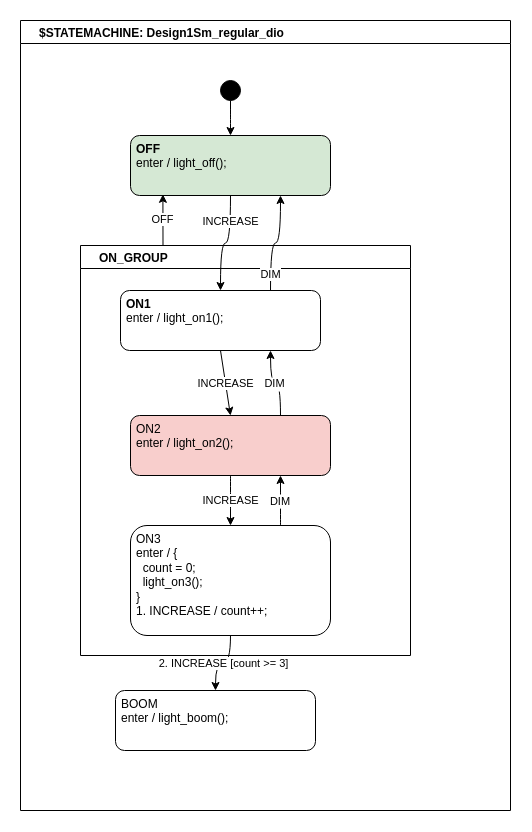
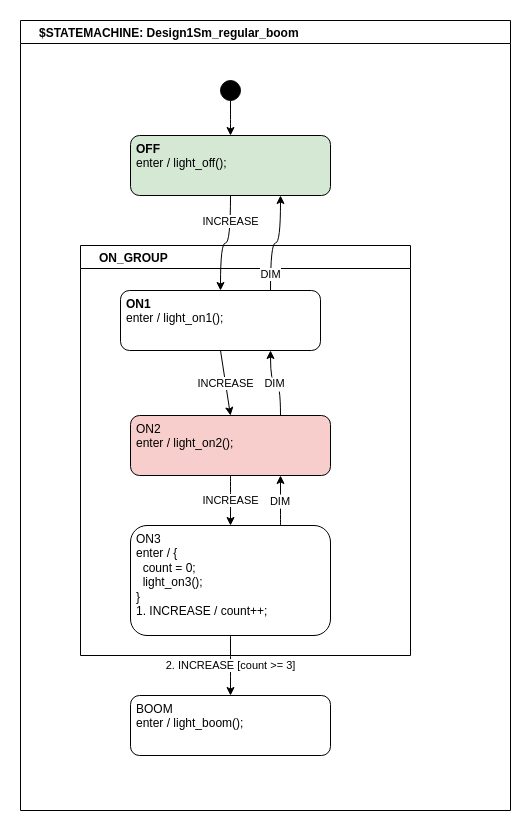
node "$STATEMACHINE: Design1Sm_regular_dio": label "$STATEMACHINE: Design1Sm_regular_dio" -> "$STATEMACHINE: Design1Sm_regular_boom"
edge "ON_GROUP" -> "OFF enter / light_off();": removed, label "OFF"
node "BOOM enter / light_boom();": moved (216, 721) -> (231, 726)
